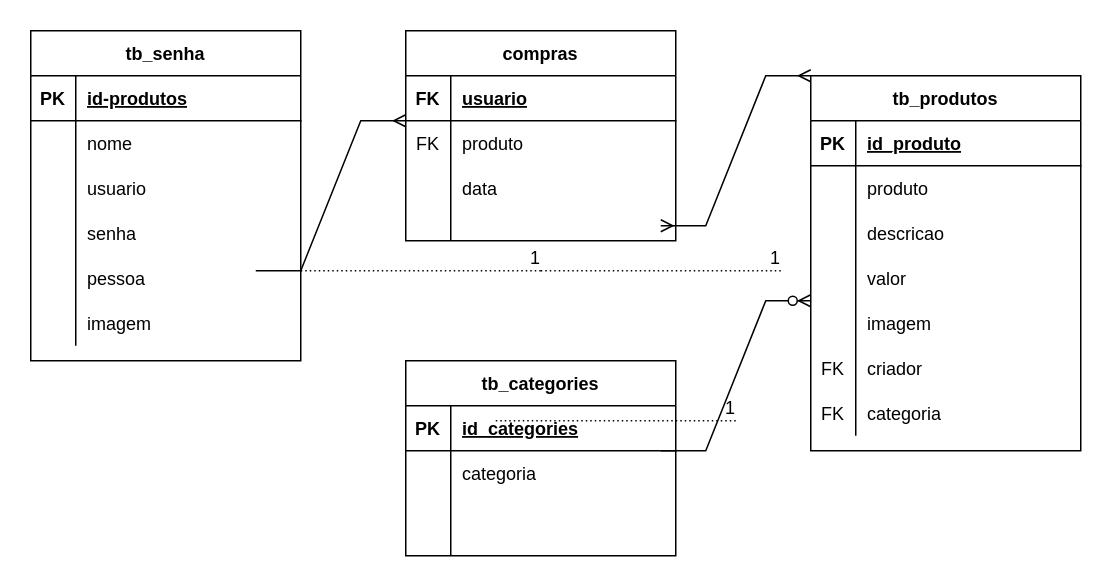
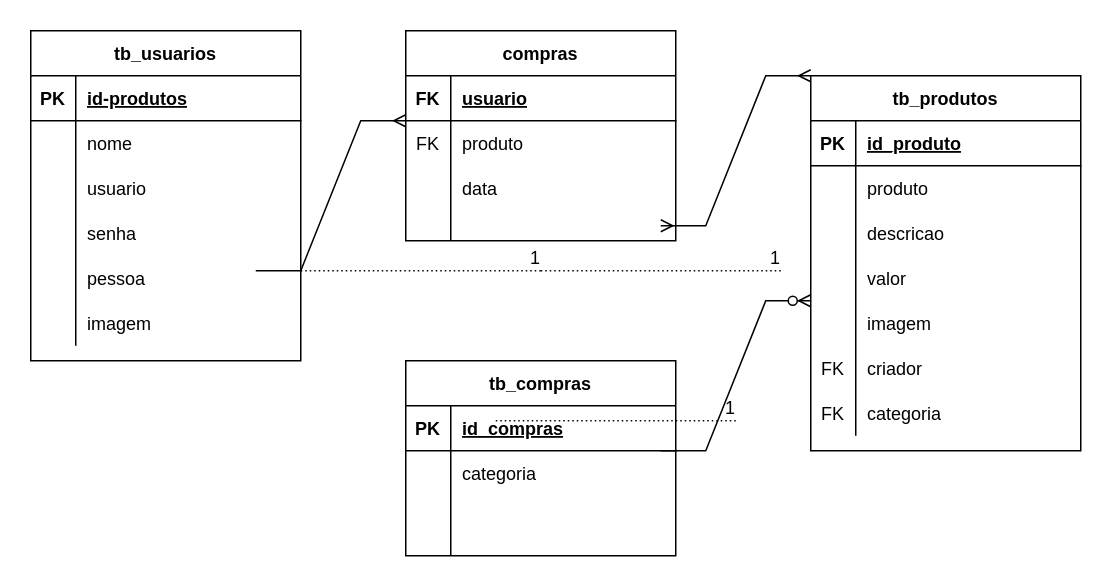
node "tb_senha": label "tb_senha" -> "tb_usuarios"
node "tb_categories": label "tb_categories" -> "tb_compras"
node "id_categories": label "id_categories" -> "id_compras"
